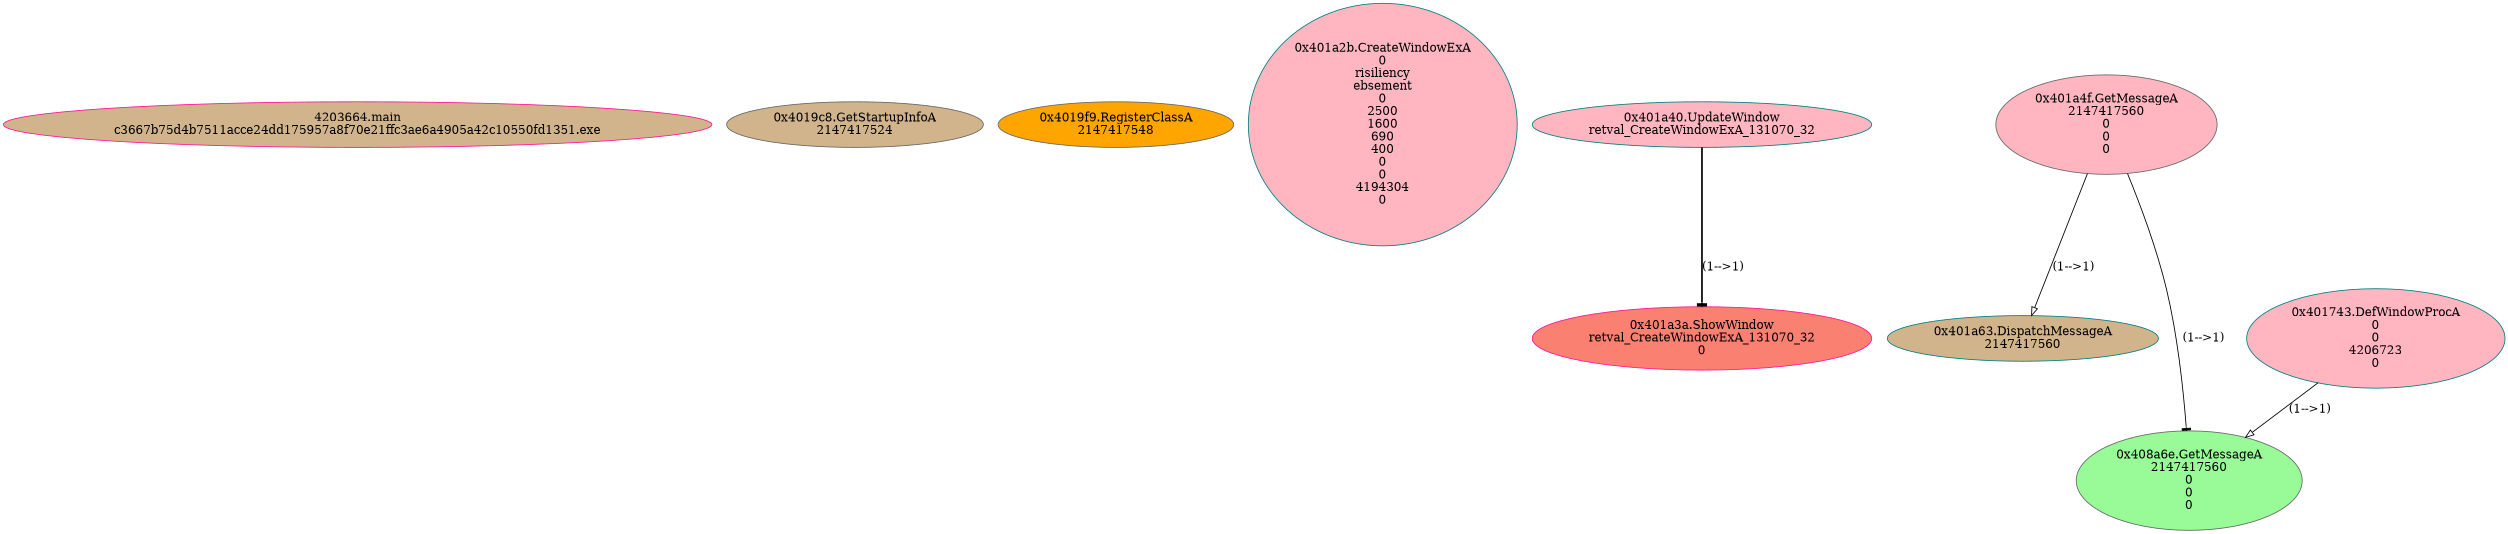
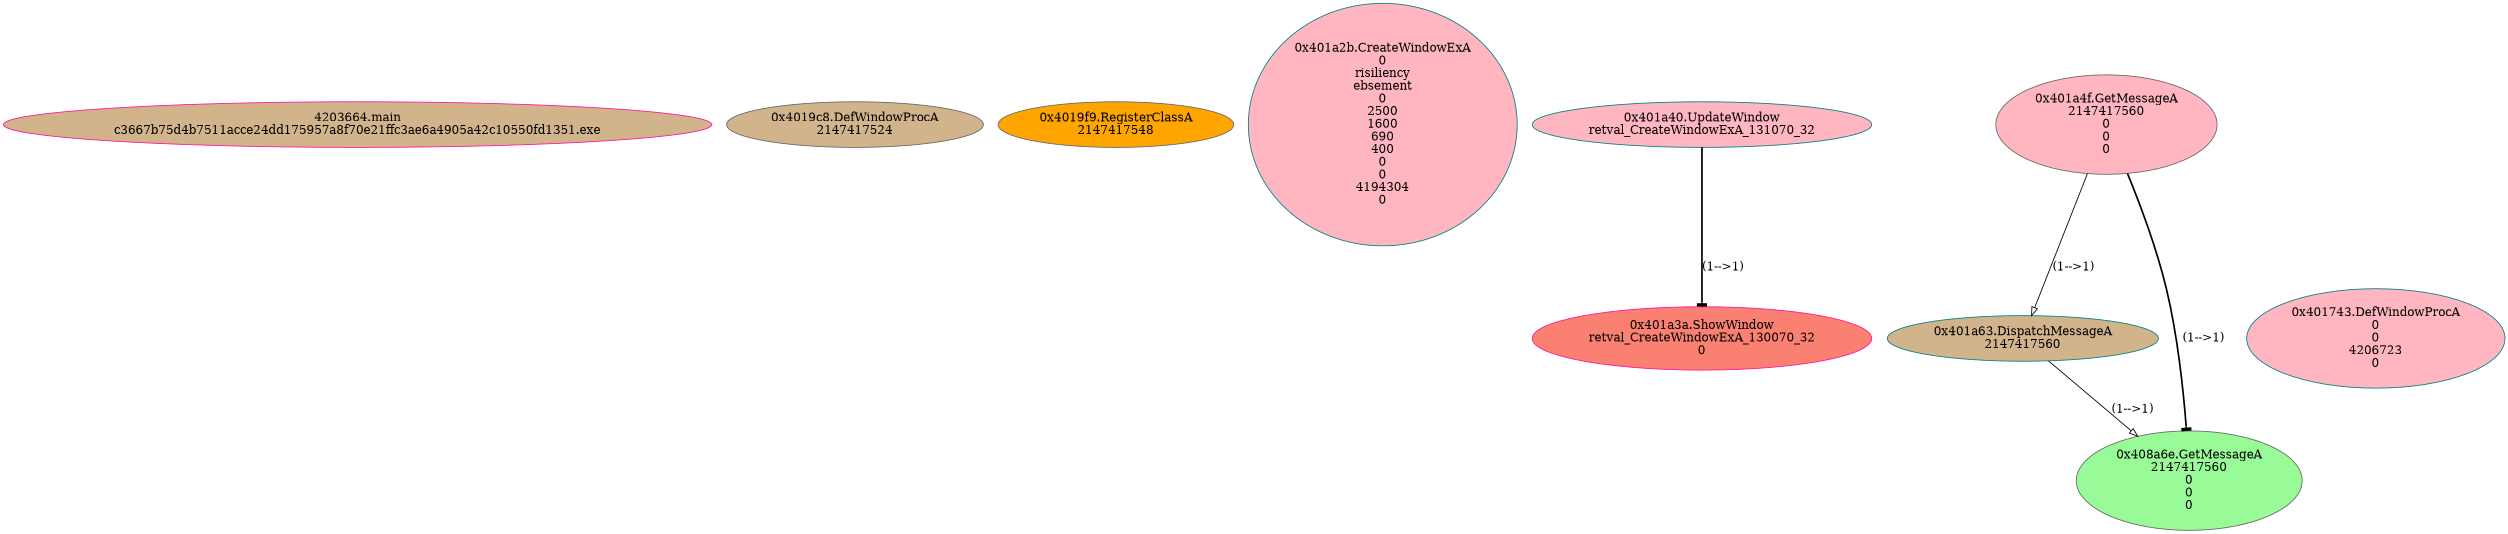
node "0x4019c8.GetStartupInfoA 2147417524": label "0x4019c8.GetStartupInfoA 2147417524" -> "0x4019c8.DefWindowProcA 2147417524"
edge "0x401a4f.GetMessageA 2147417560 0 0 0" -> "0x408a6e.GetMessageA 2147417560 0 0 0": style solid -> bold
node "0x401a3a.ShowWindow retval_CreateWindowExA_131070_32 0": label "0x401a3a.ShowWindow retval_CreateWindowExA_131070_32 0" -> "0x401a3a.ShowWindow retval_CreateWindowExA_130070_32 0"
edge "0x401743.DefWindowProcA 0 0 4206723 0" -> "0x408a6e.GetMessageA 2147417560 0 0 0": now "0x401a63.DispatchMessageA 2147417560" -> "0x408a6e.GetMessageA 2147417560 0 0 0"
